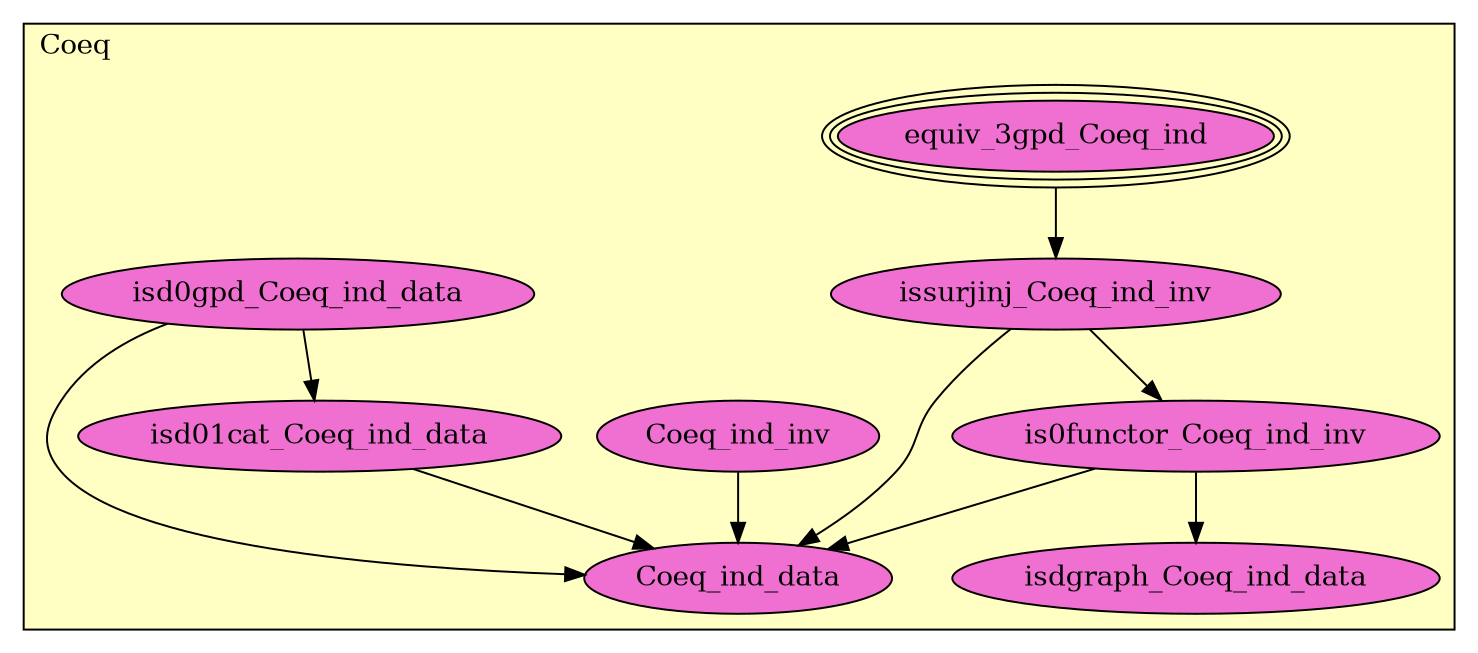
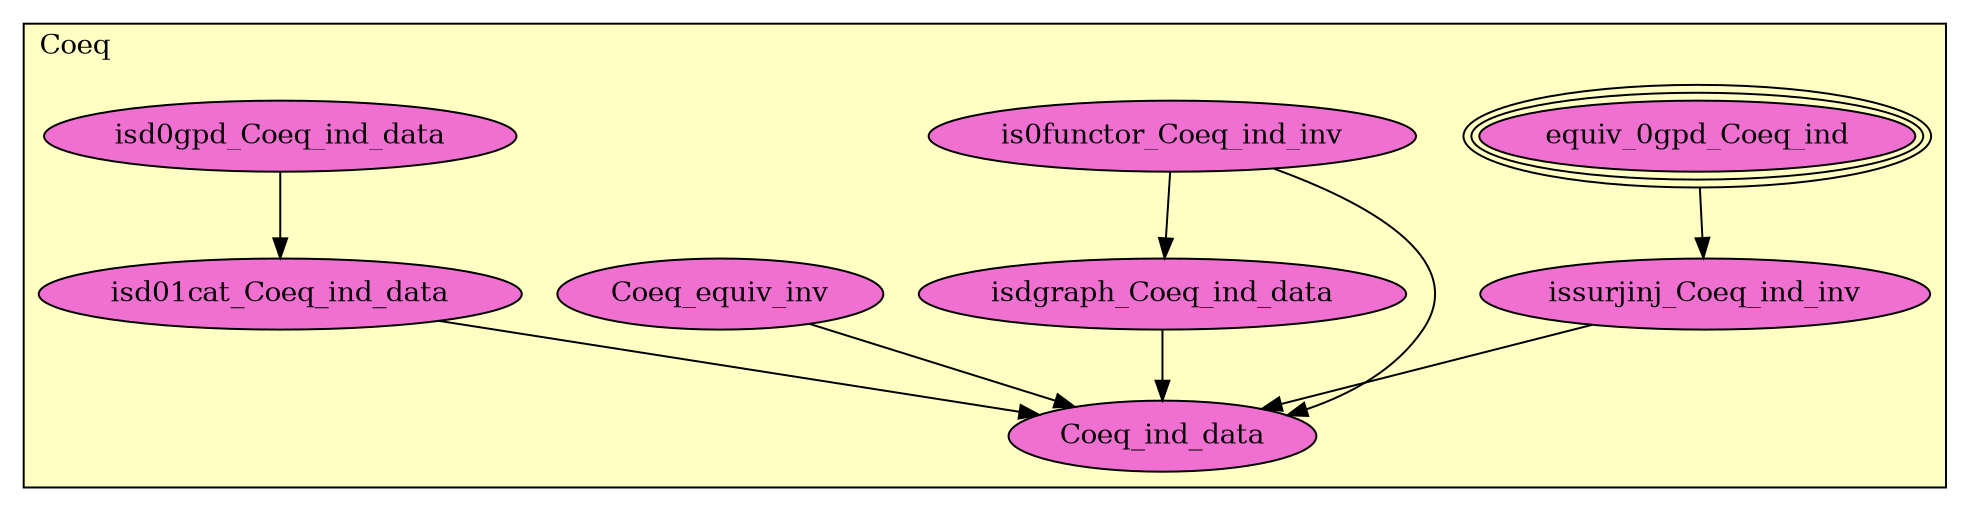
node "equiv_3gpd_Coeq_ind": label "equiv_3gpd_Coeq_ind" -> "equiv_0gpd_Coeq_ind"
edge "issurjinj_Coeq_ind_inv" -> "is0functor_Coeq_ind_inv": removed
node "Coeq_ind_inv": label "Coeq_ind_inv" -> "Coeq_equiv_inv"
edge "isd0gpd_Coeq_ind_data" -> "Coeq_ind_data": now "isdgraph_Coeq_ind_data" -> "Coeq_ind_data"
